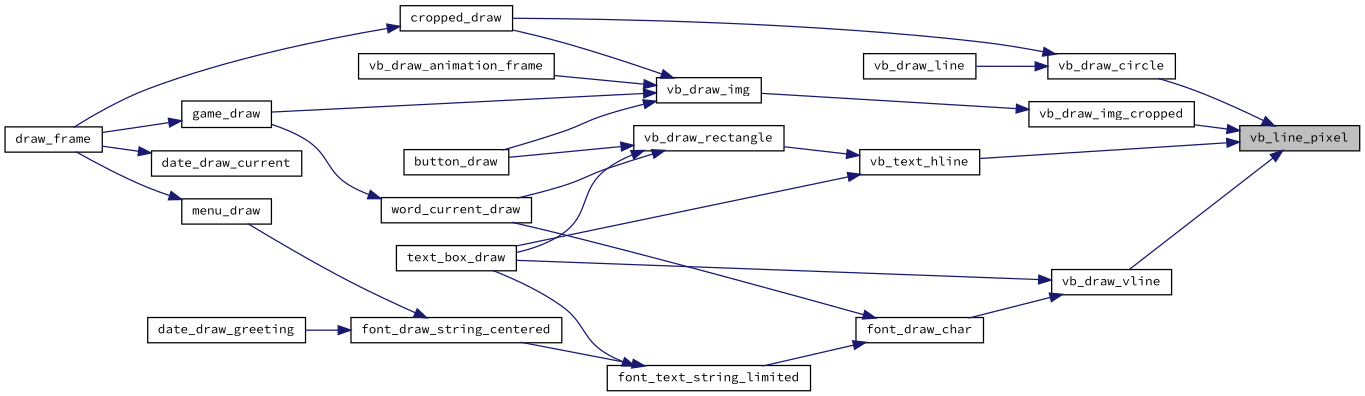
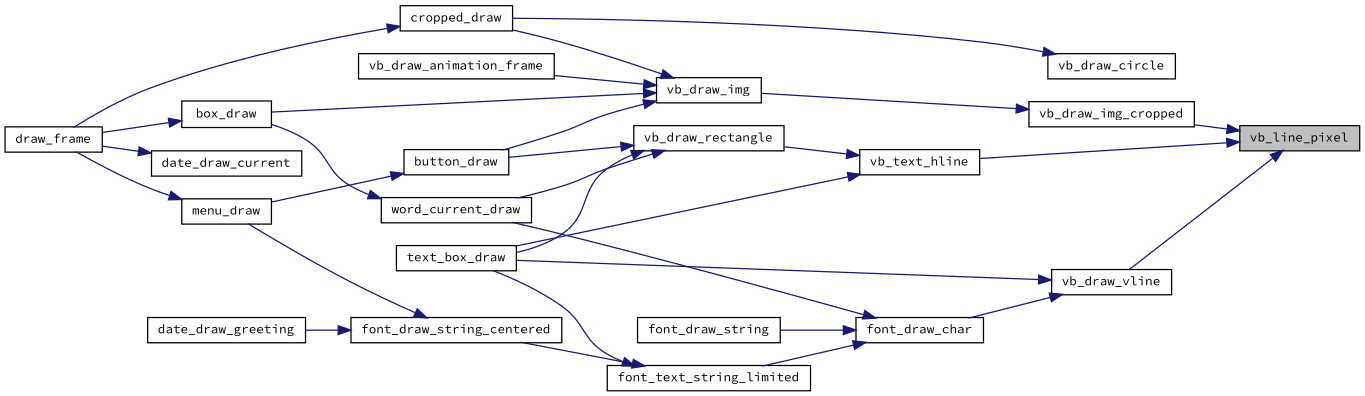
node "vb_draw_line": removed
edge "vb_draw_circle" -> "vb_line_pixel": removed
node "game_draw": label "game_draw" -> "box_draw"
edge "menu_draw" -> "button_draw": added
node "font_draw_string": added
